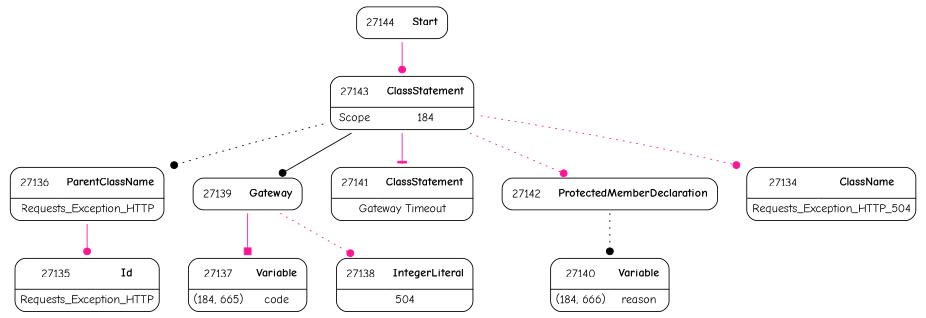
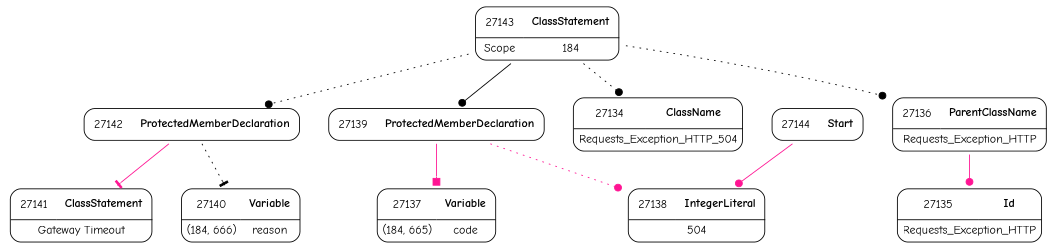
edge "27144" -> "27143": now "27144" -> "27138"
edge "27143" -> "27134": color deeppink -> black
edge "27143" -> "27141": now "27142" -> "27141"
edge "27143" -> "27142": color deeppink -> black
node "27139": text "Gateway" -> "ProtectedMemberDeclaration"
edge "27142" -> "27140": arrowhead dot -> tee
